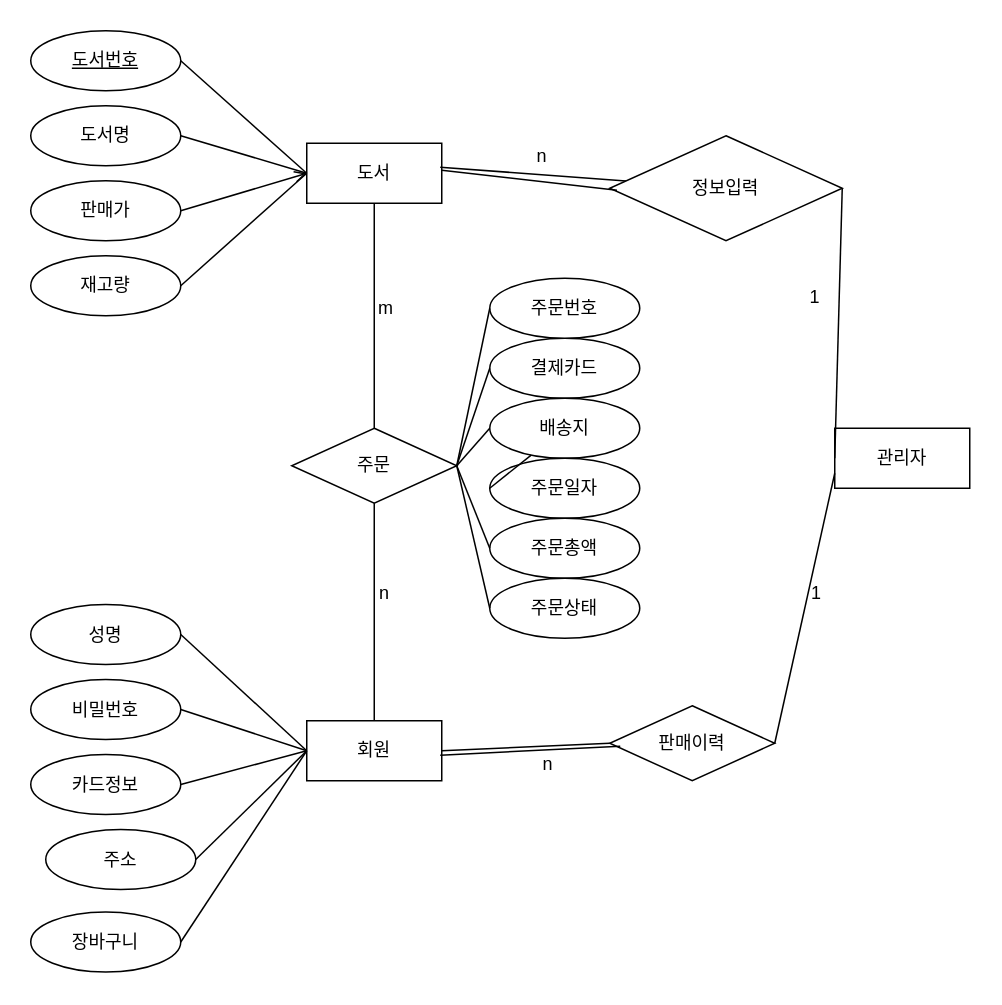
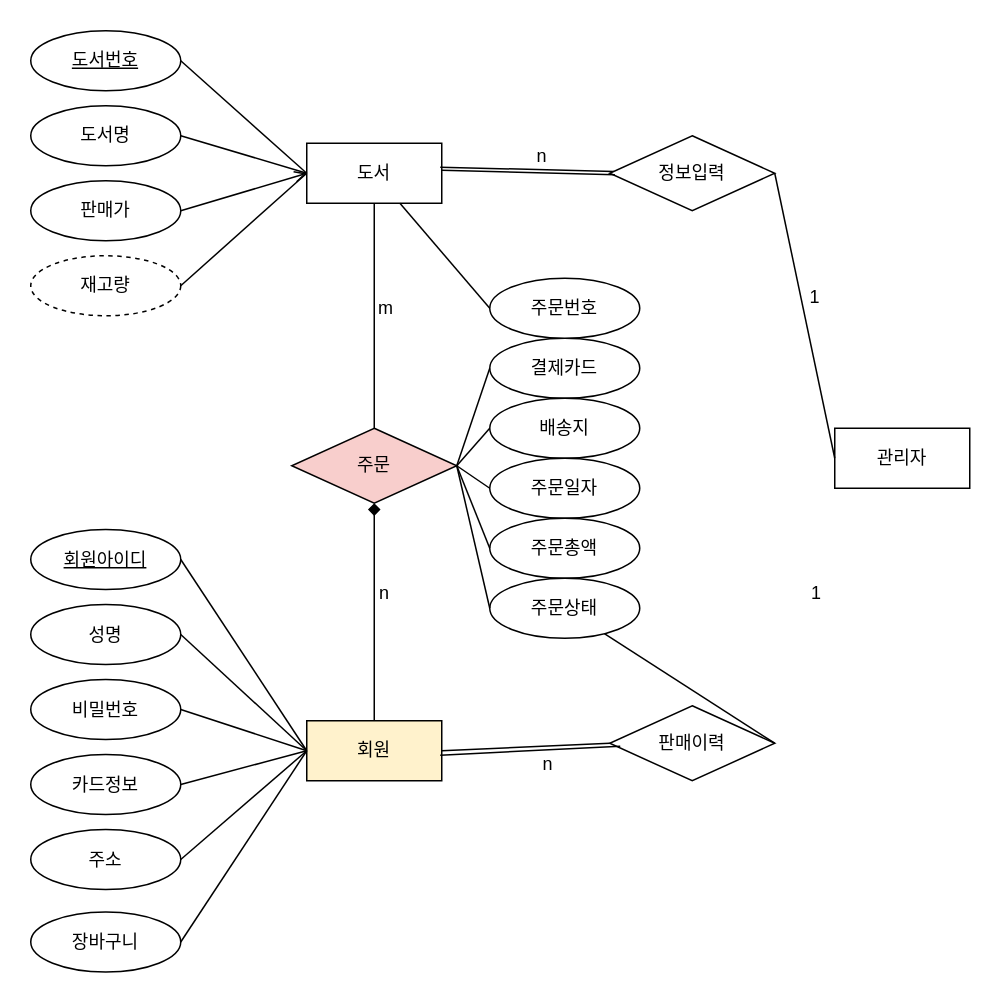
node "정보입력": size 233x105 -> 165x75
node "재고량": style solid -> dashed
edge "주문번호" -- "주문": now "주문번호" -- "도서"
node "주문": fillcolor #ffffff -> #f8cecc
edge "배송지" -- "주문일자": now "주문" -- "주문일자"
edge "주문" -- "회원": arrowhead none -> diamond
node "회원아이디": added
edge "관리자" -- "판매이력": now "주문상태" -- "판매이력"
edge "회원아이디" -- "회원": added
node "회원": fillcolor #ffffff -> #fff2cc
node "주소": moved (121, 860) -> (106, 860)
